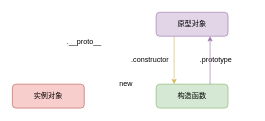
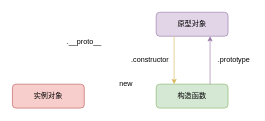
node ".prototype": moved (216, 60) -> (234, 60)
